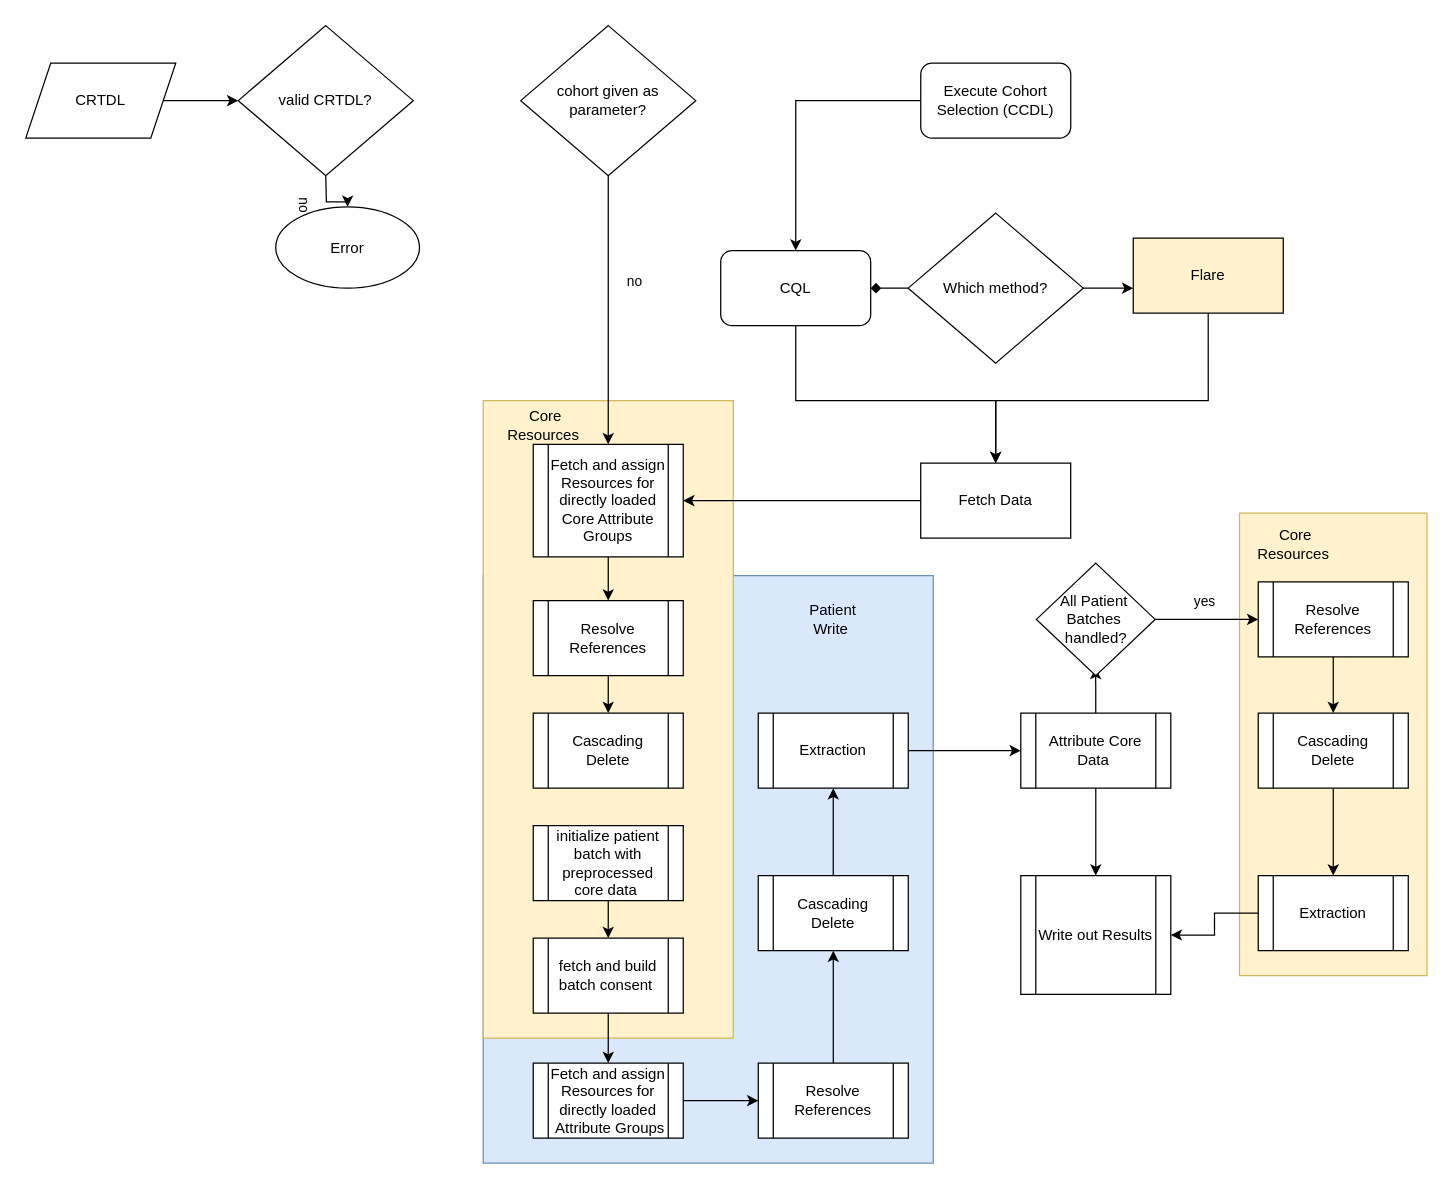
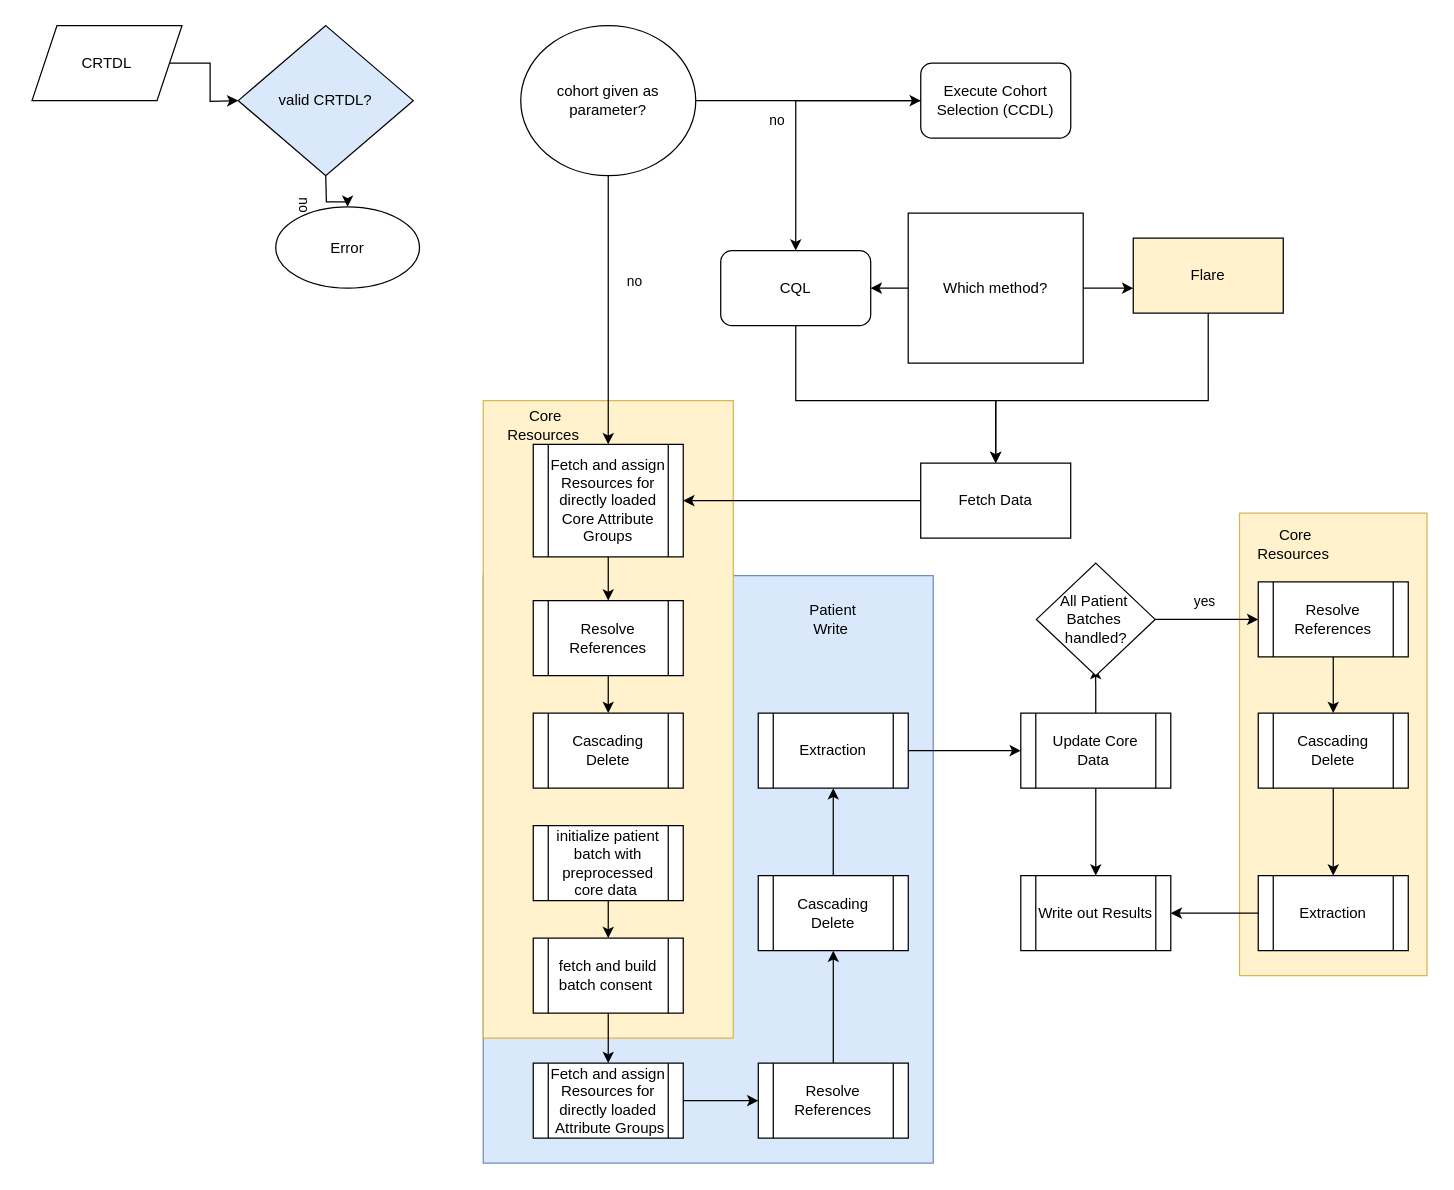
node "CRTDL": moved (101, 101) -> (107, 63)
node "valid CRTDL?": fillcolor #ffffff -> #dae8fc
node "cohort given as parameter?": shape diamond -> ellipse
edge "cohort given as parameter?" -> "Execute Cohort Selection (CCDL)": added, label "no"
edge "Which method?" -> "CQL": arrowhead diamond -> classic
node "Which method?": shape diamond -> rectangle
node "Attribute Core Data": label "Attribute Core Data" -> "Update Core Data"
node "Write out Results": size 150x119 -> 150x75
